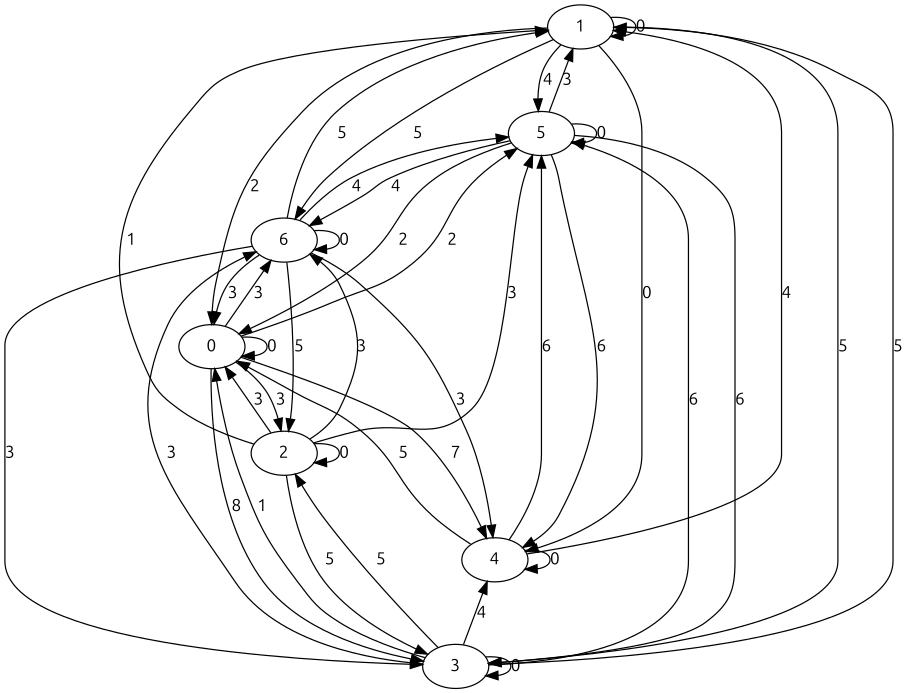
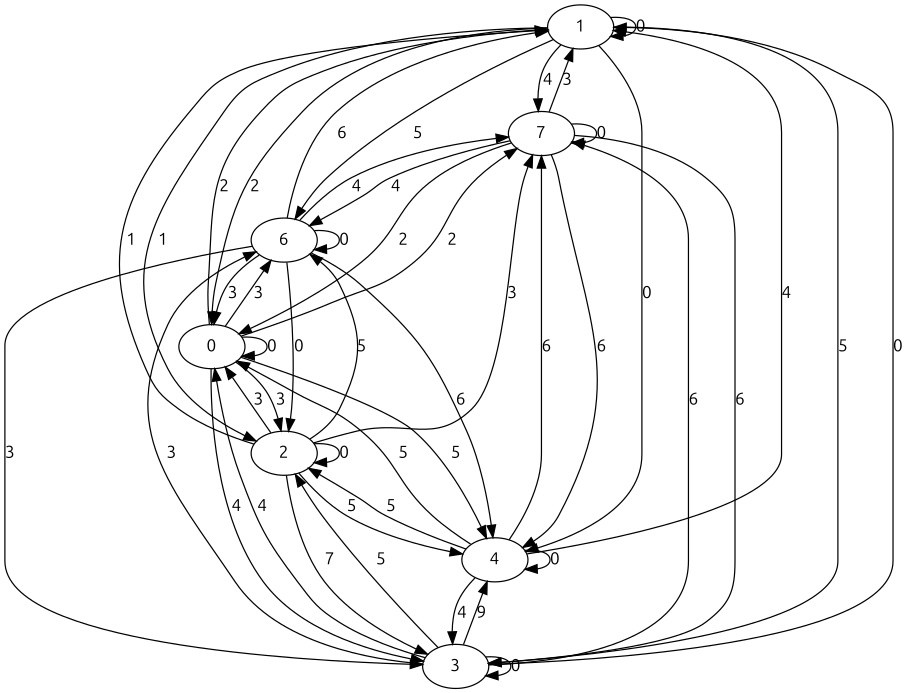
edge "0" -> "1": added, label "2"
edge "1" -> "2": added, label "1"
edge "6" -> "1": label "5" -> "6"
node "5": label "5" -> "7"
edge "6" -> "2": label "5" -> "0"
edge "2" -> "6": label "3" -> "5"
edge "3" -> "1": label "5" -> "0"
edge "6" -> "4": label "3" -> "6"
edge "0" -> "4": label "7" -> "5"
edge "0" -> "3": label "8" -> "4"
edge "3" -> "0": label "1" -> "4"
edge "4" -> "2": added, label "5"
edge "2" -> "4": added, label "5"
edge "2" -> "3": label "5" -> "7"
edge "4" -> "3": added, label "4"
edge "3" -> "4": label "4" -> "9"
